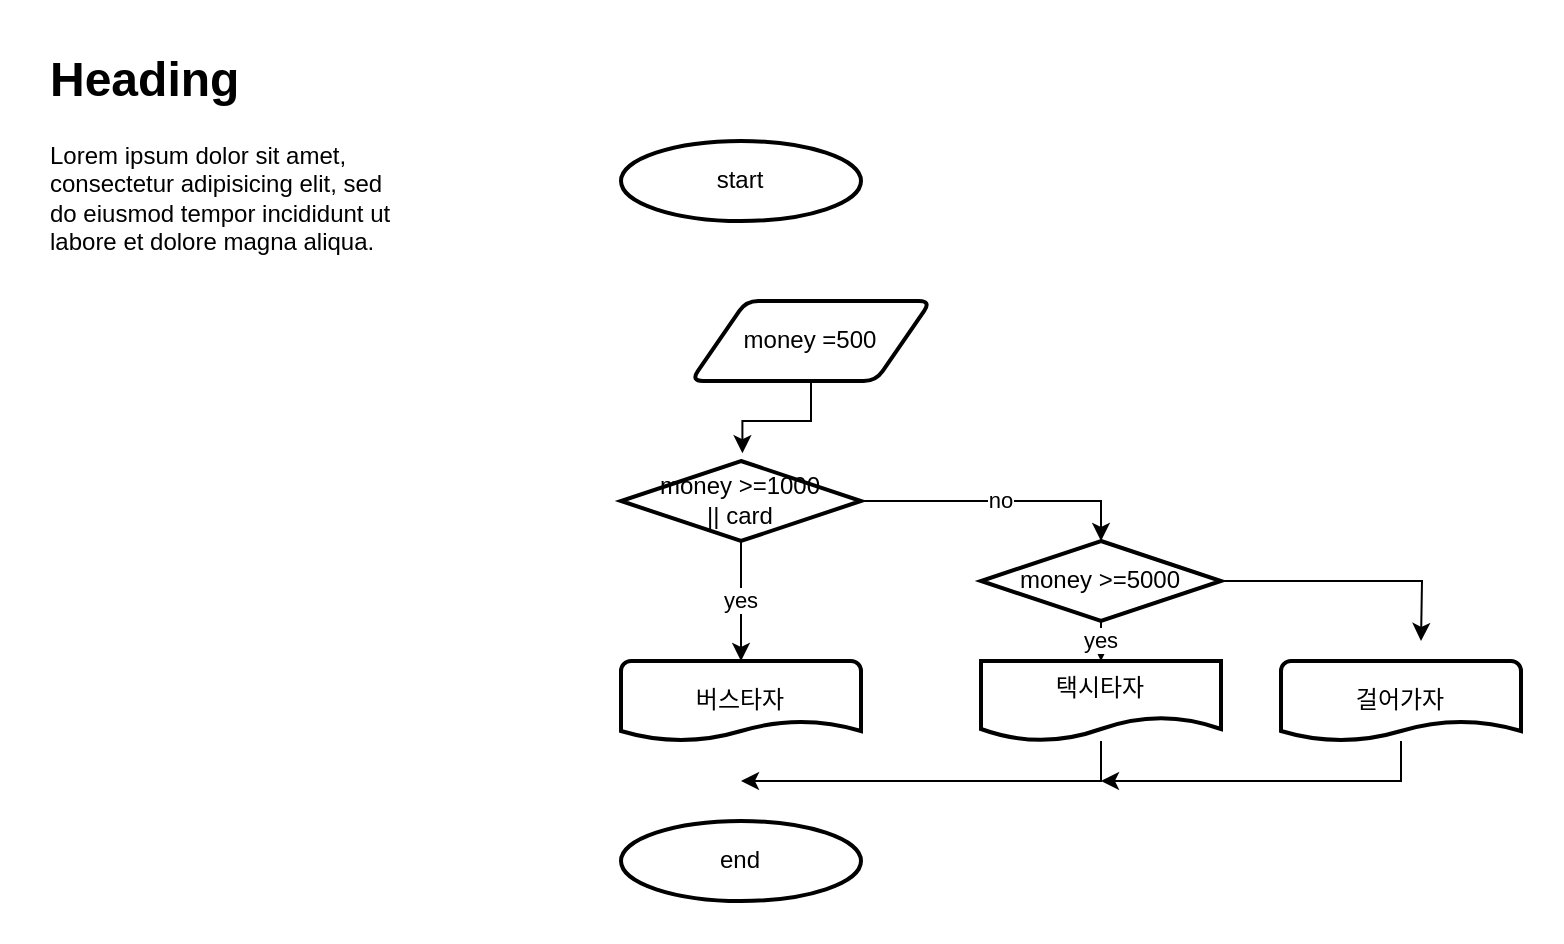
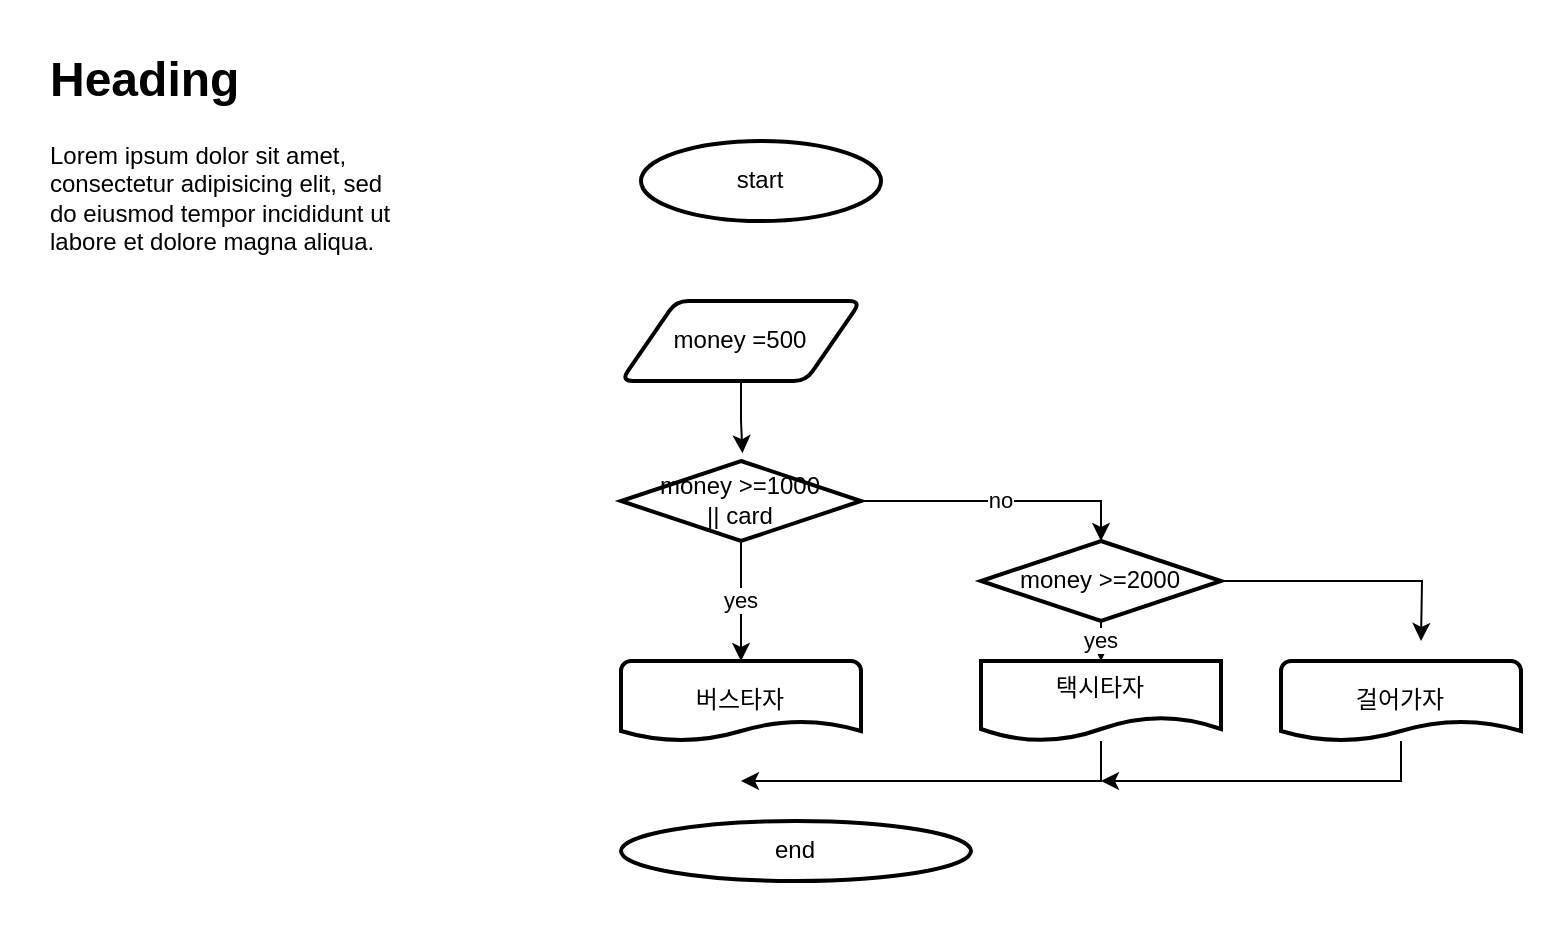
node "start": moved (741, 181) -> (761, 181)
node "money =500": moved (811, 341) -> (741, 341)
node "money >=5000": label "money >=5000" -> "money >=2000"
node "end": size 240x80 -> 350x60
